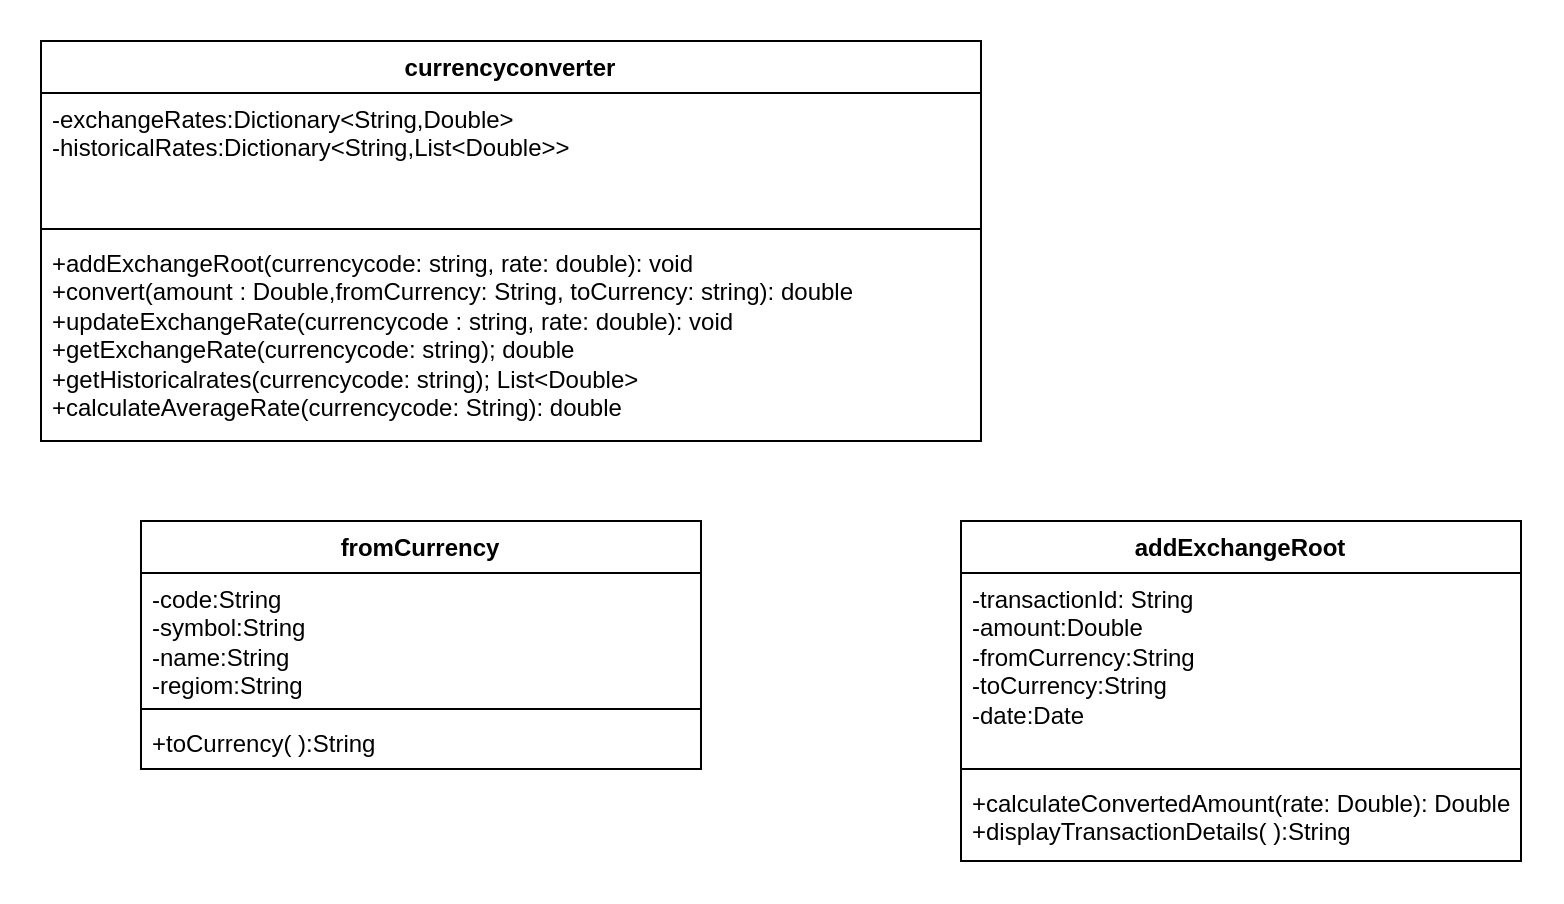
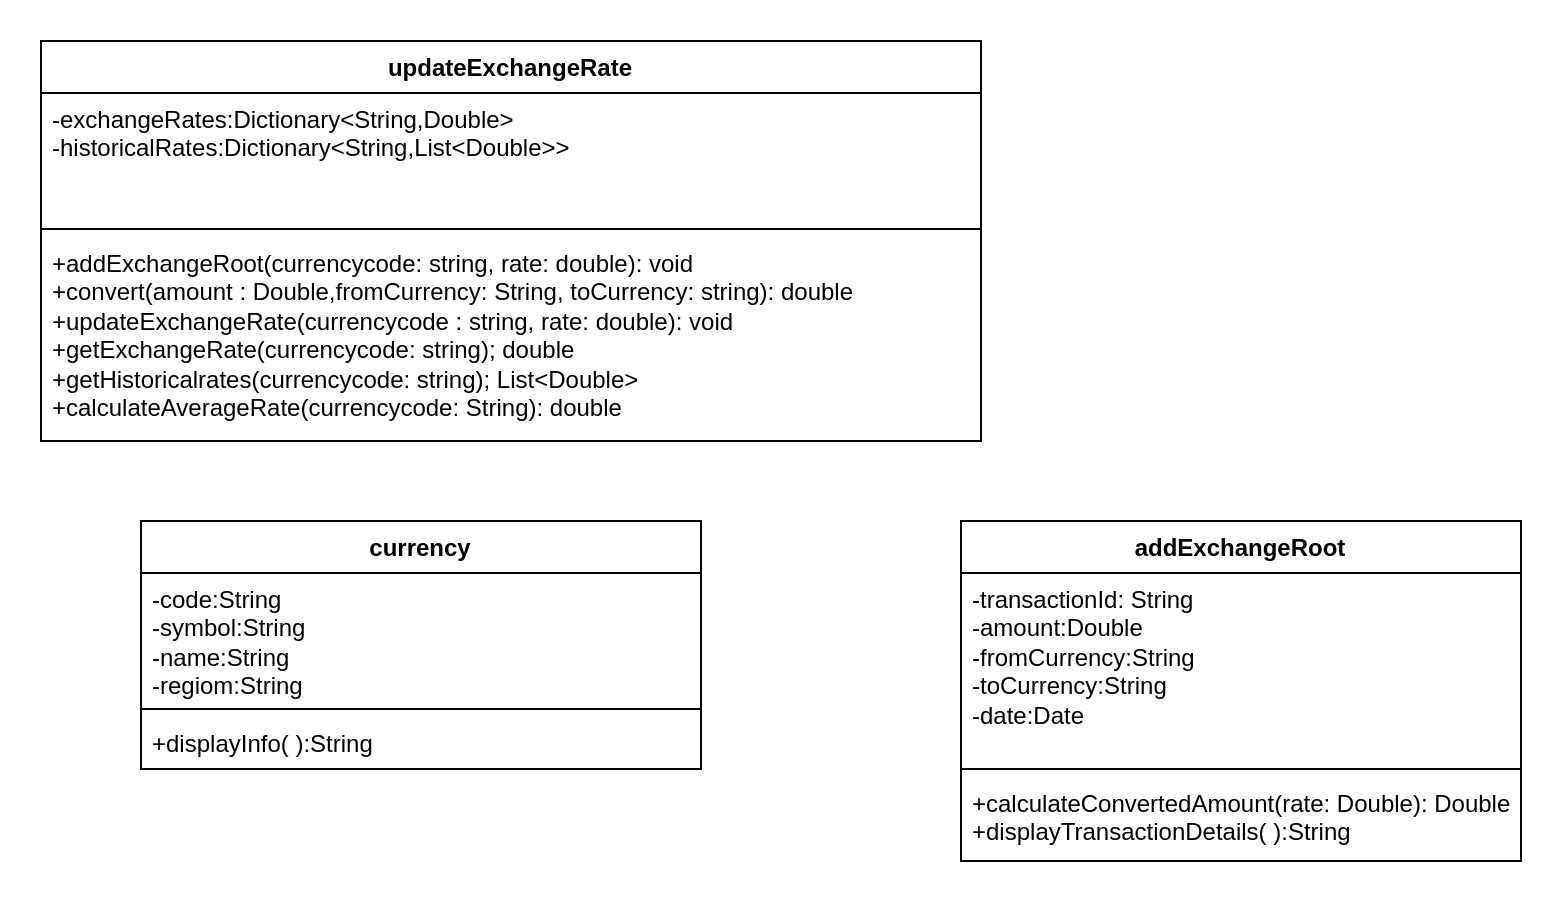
node "currencyconverter": label "currencyconverter" -> "updateExchangeRate"
node "fromCurrency": label "fromCurrency" -> "currency"
node "+toCurrency( ):String": label "+toCurrency( ):String" -> "+displayInfo( ):String"
